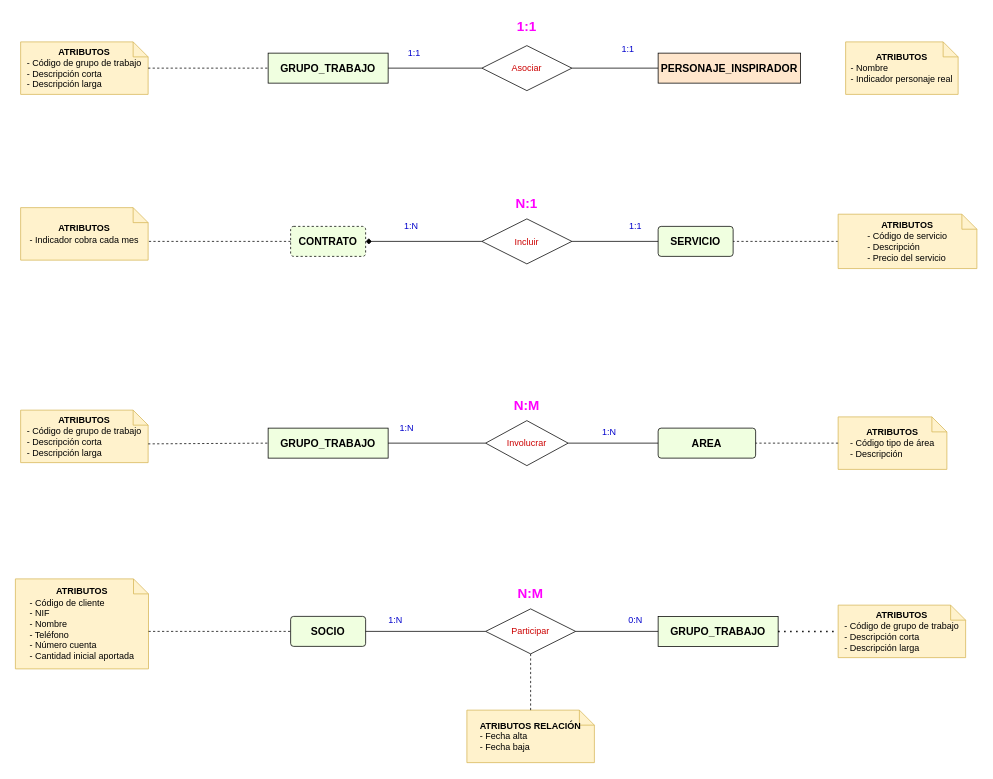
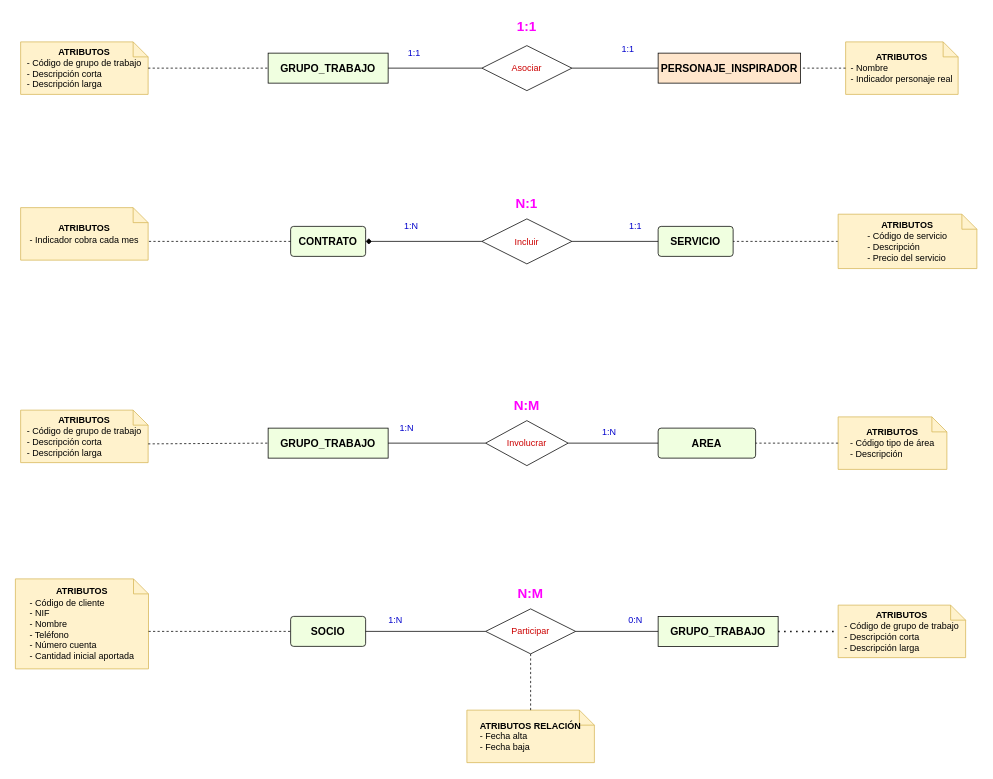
edge "PERSONAJE_INSPIRADOR" -- "ATRIBUTOS - Nombre - Indicador personaje real": added
node "CONTRATO": style dashed -> solid
